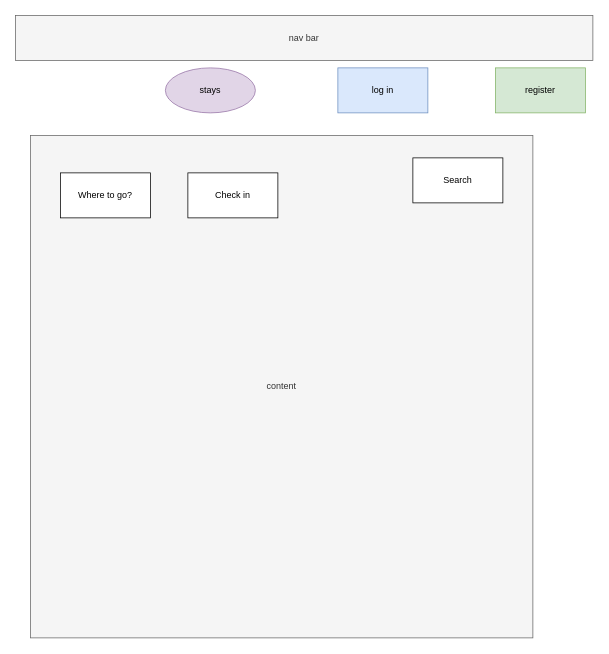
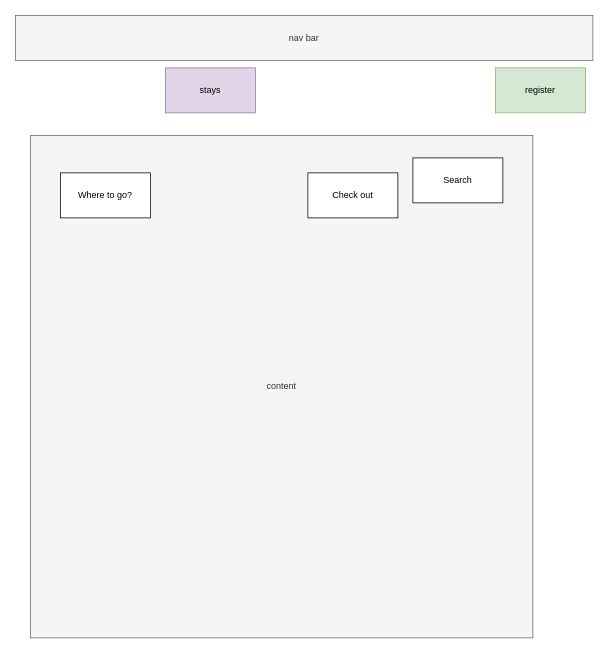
node "stays": shape ellipse -> rectangle
node "log in": removed
node "Check in": removed
node "Check out": added
